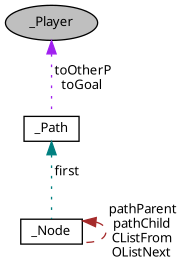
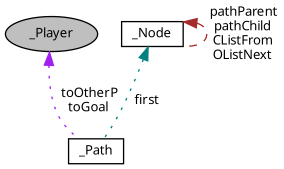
edge "_Node" -> "_Path": reversed
